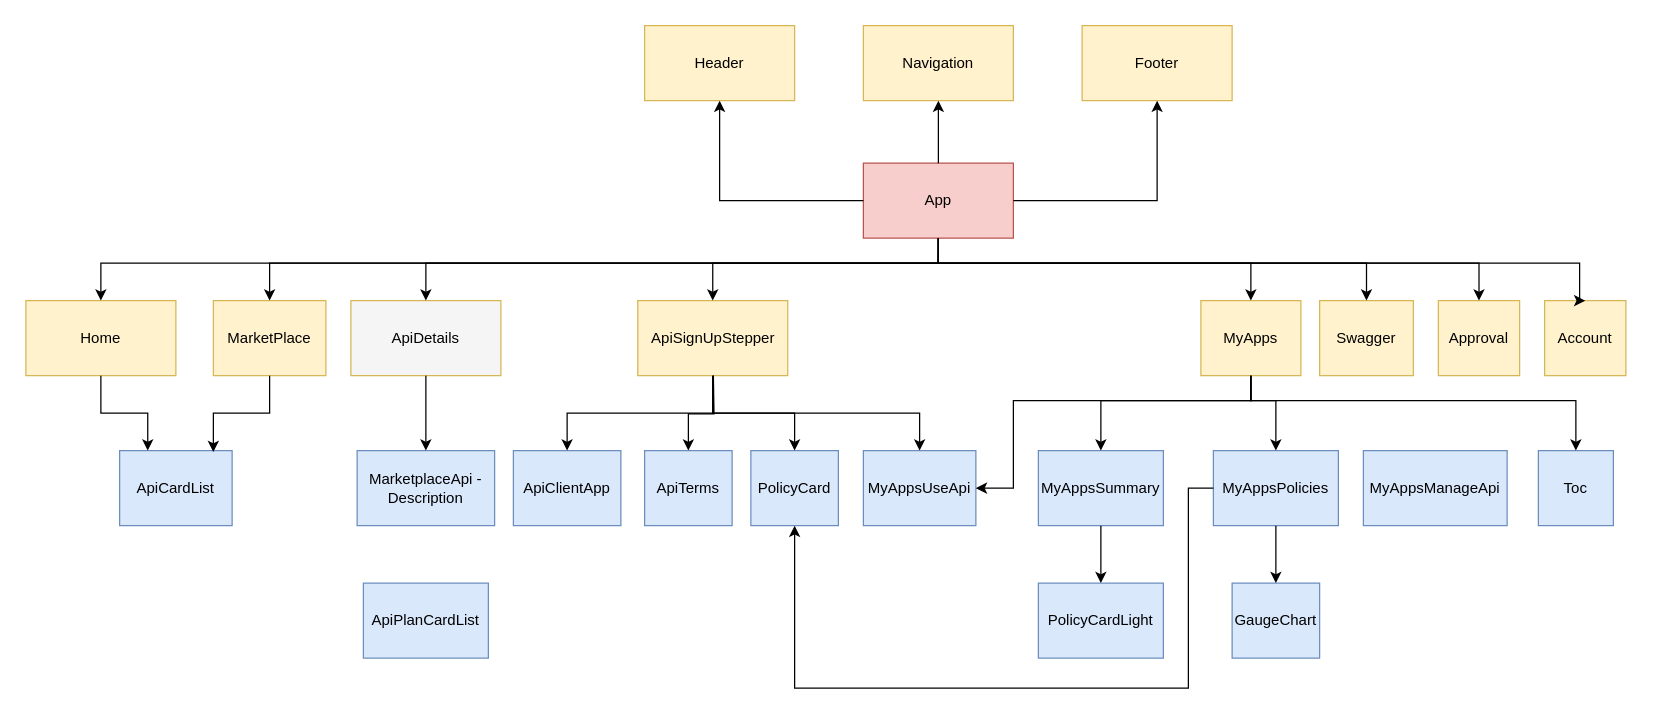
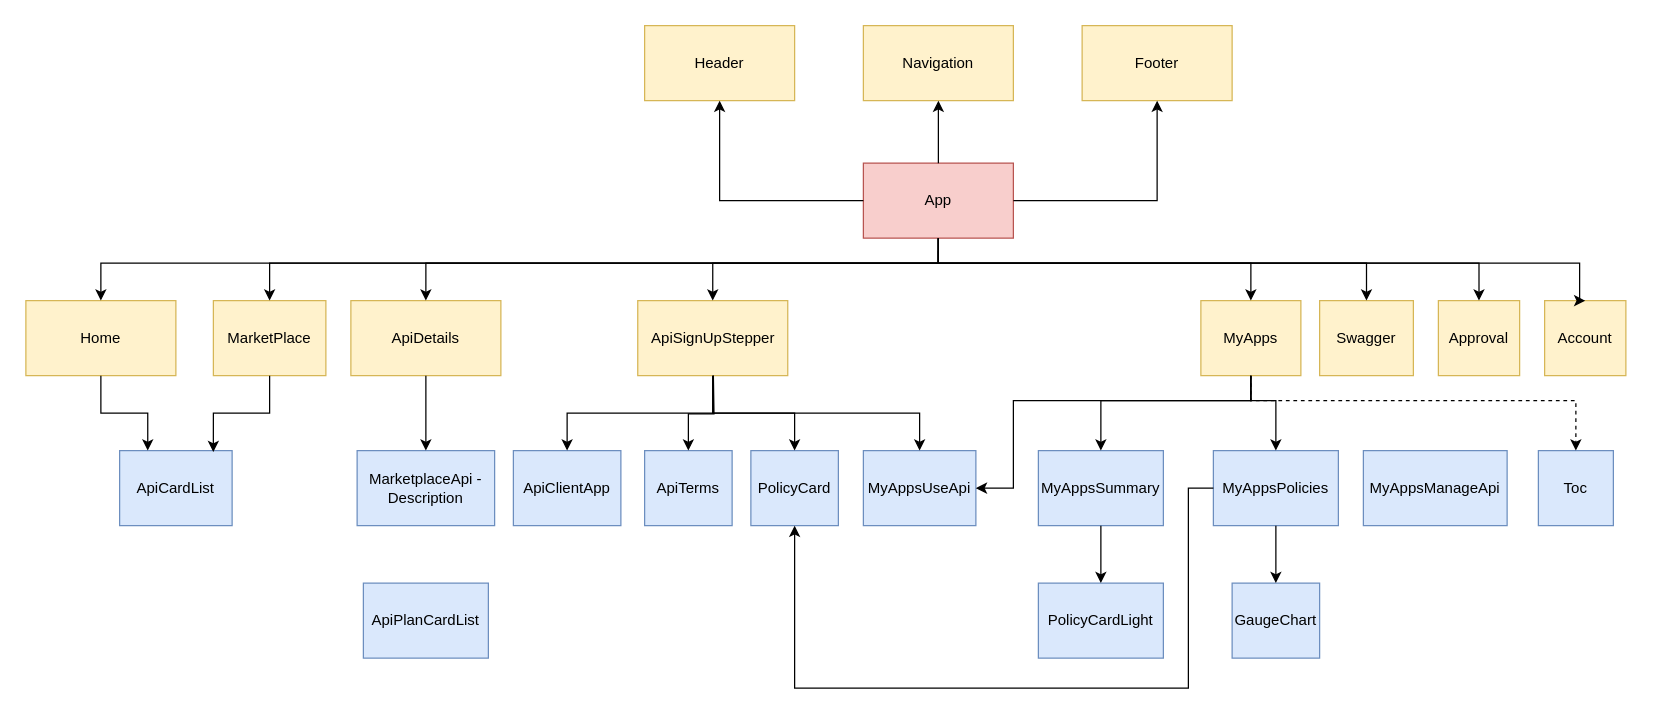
node "ApiDetails": fillcolor #f5f5f5 -> #fff2cc
edge "MyApps" -> "Toc": style solid -> dashed
